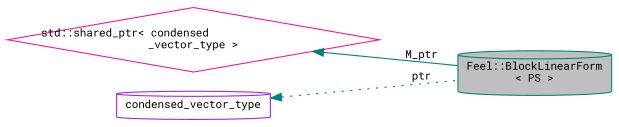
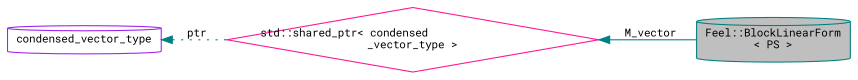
edge "Feel::BlockLinearForm < PS >" -> "std::shared_ptr< condensed _vector_type >": label " M_ptr" -> " M_vector"
edge "Feel::BlockLinearForm < PS >" -> "condensed_vector_type": now "std::shared_ptr< condensed _vector_type >" -> "condensed_vector_type"
